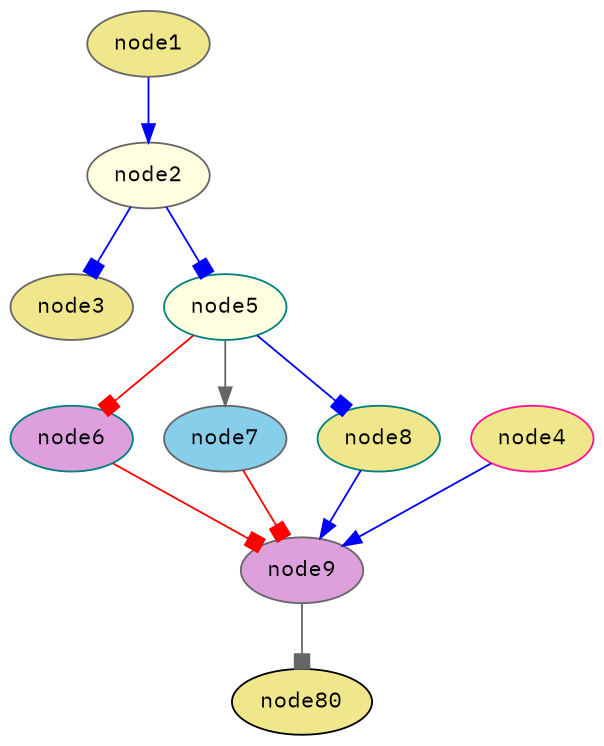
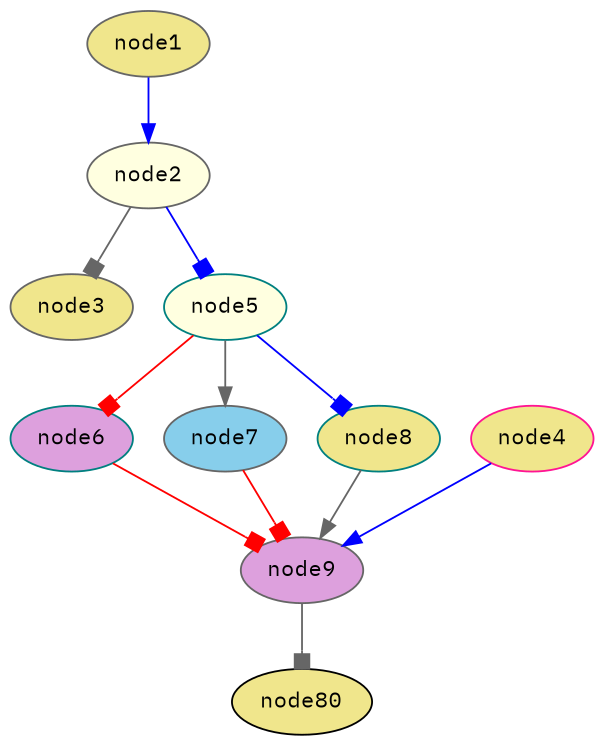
edge "node2" -> "node3": color blue -> gray40
edge "node8" -> "node9": color blue -> gray40
